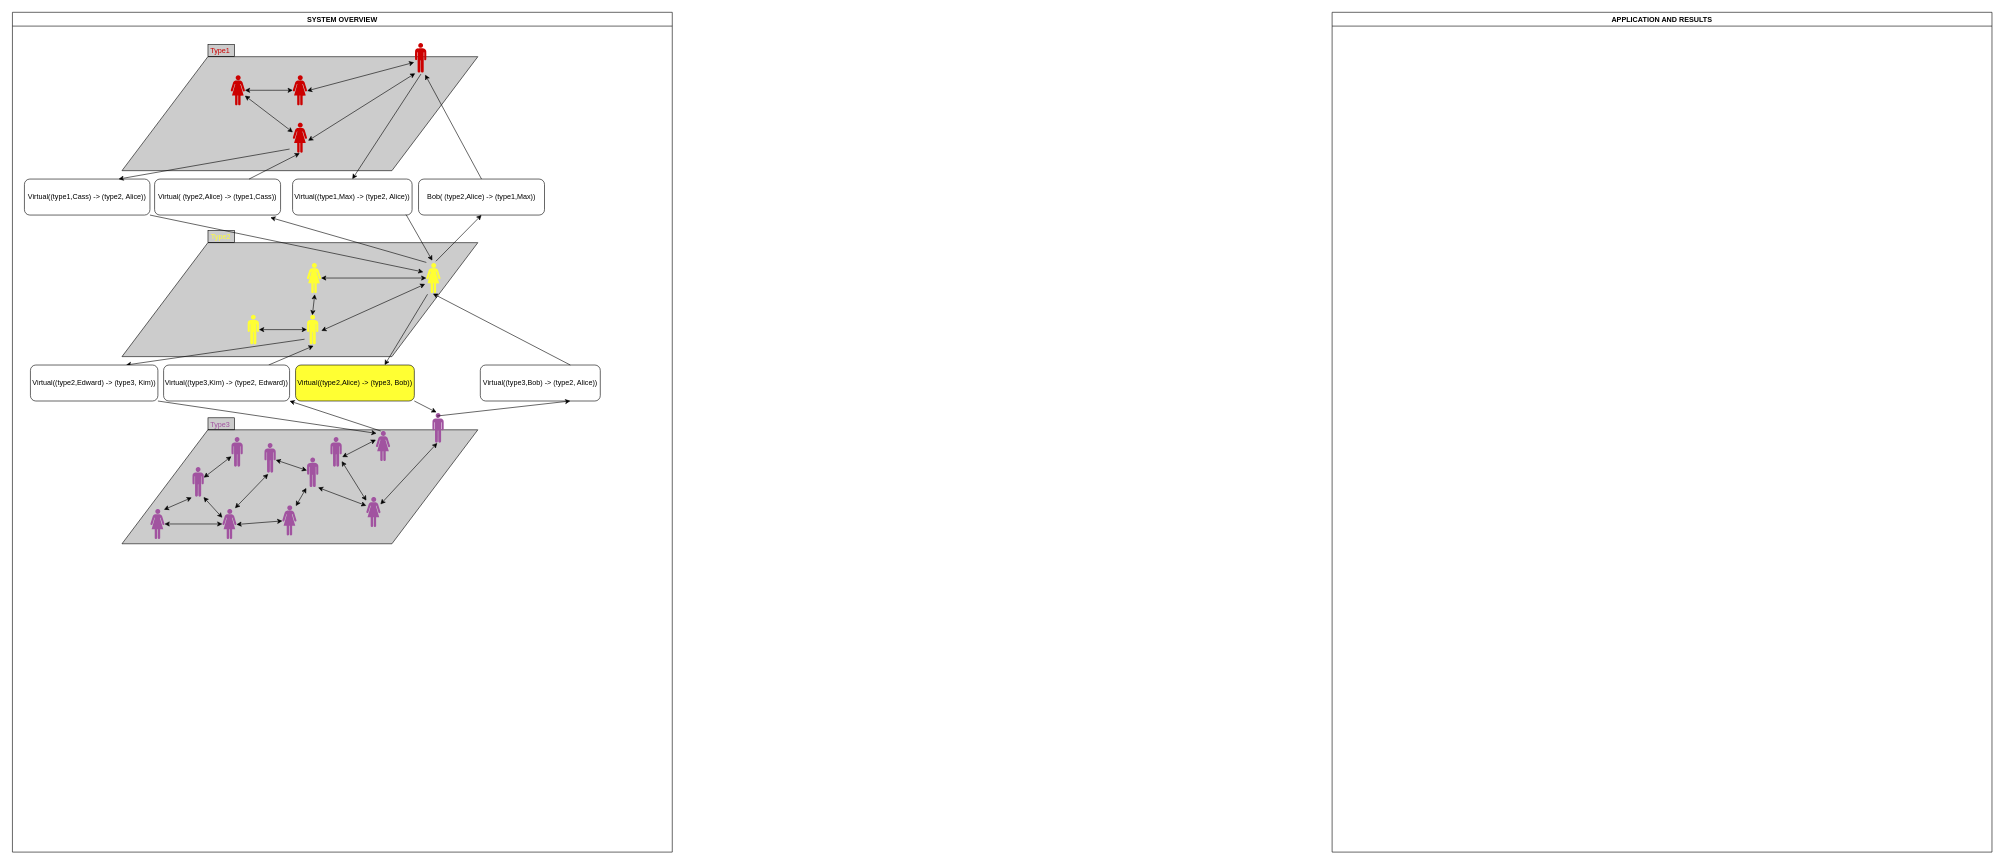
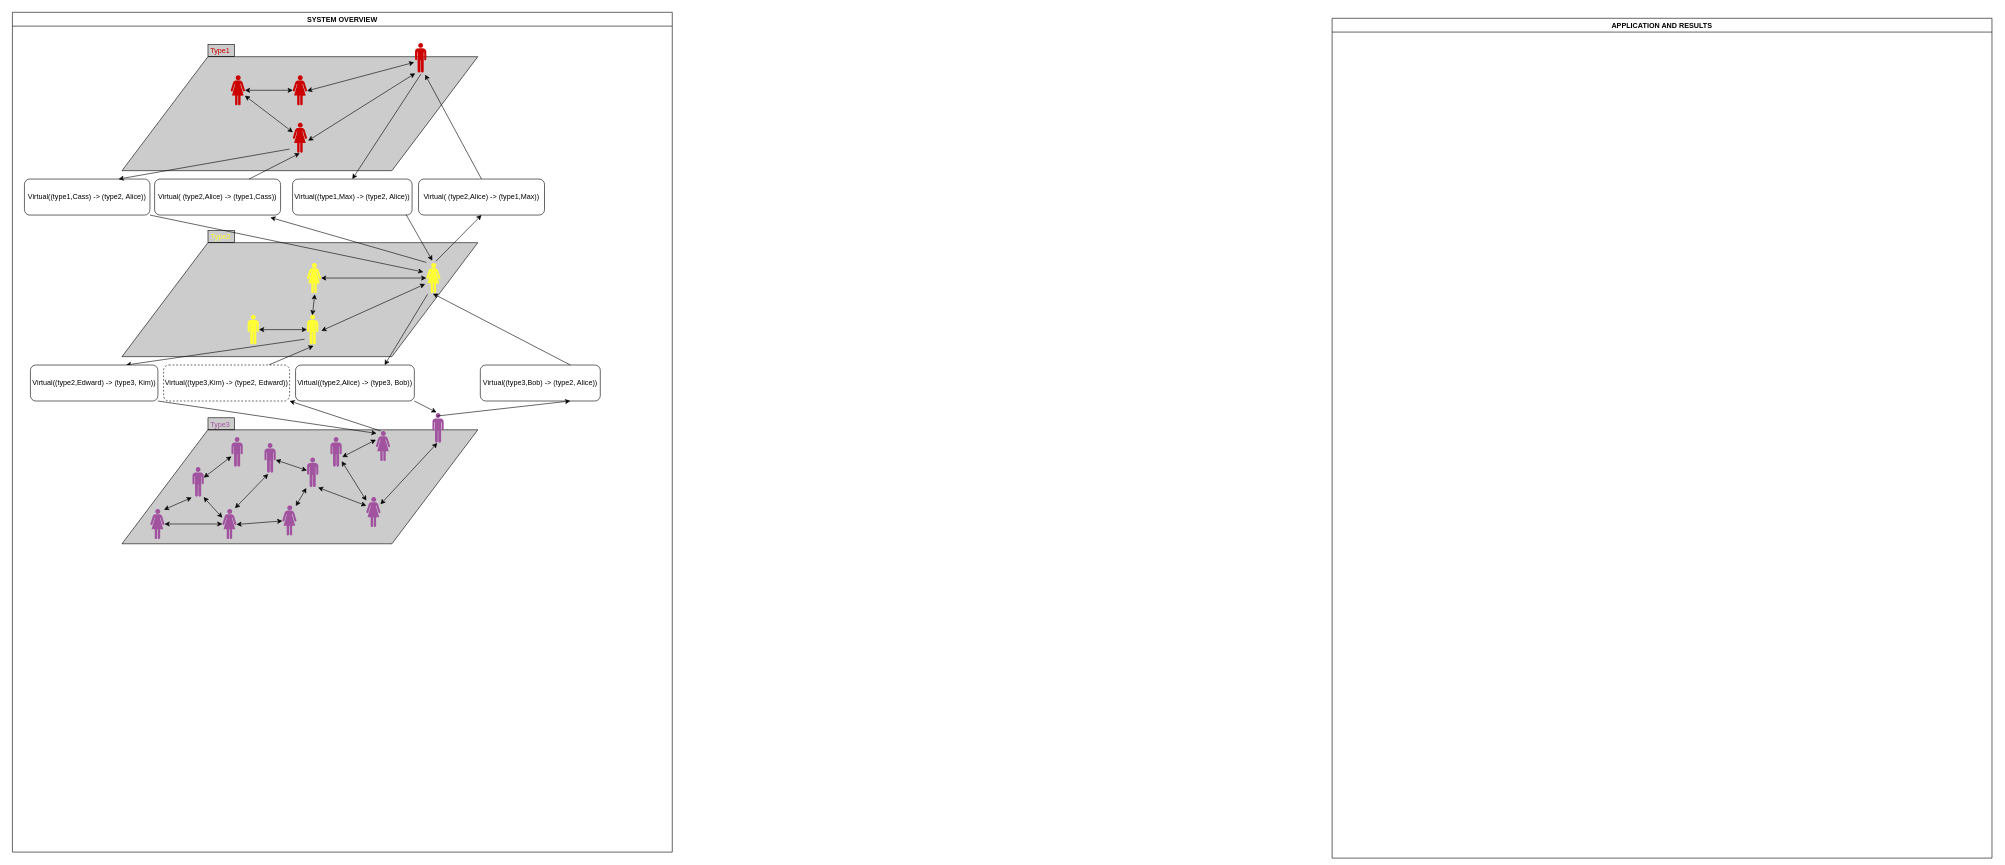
node "Bob( (type2,Alice) -> (type1,Max))": label "Bob( (type2,Alice) -> (type1,Max))" -> "Virtual( (type2,Alice) -> (type1,Max))"
node "Virtual((type3,Kim) -> (type2, Edward))": style solid -> dashed
node "Virtual((type2,Alice) -> (type3, Bob))": fillcolor #ffff33 -> #ffffff
node "APPLICATION AND RESULTS": moved (1662, 432) -> (1662, 438)
